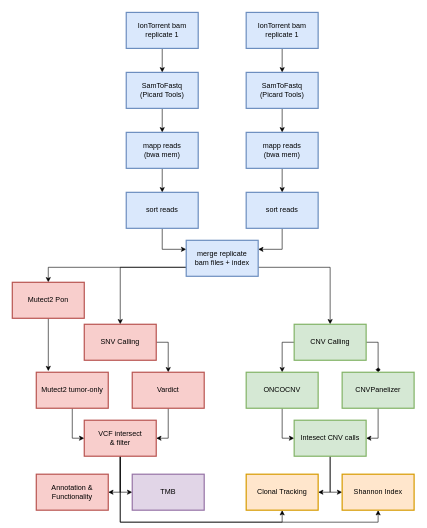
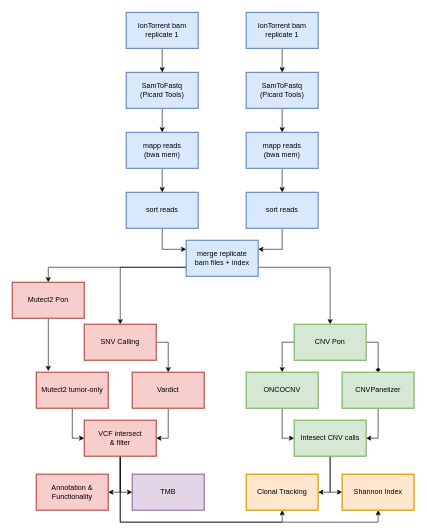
node "CNV Calling": label "CNV Calling" -> "CNV Pon"
